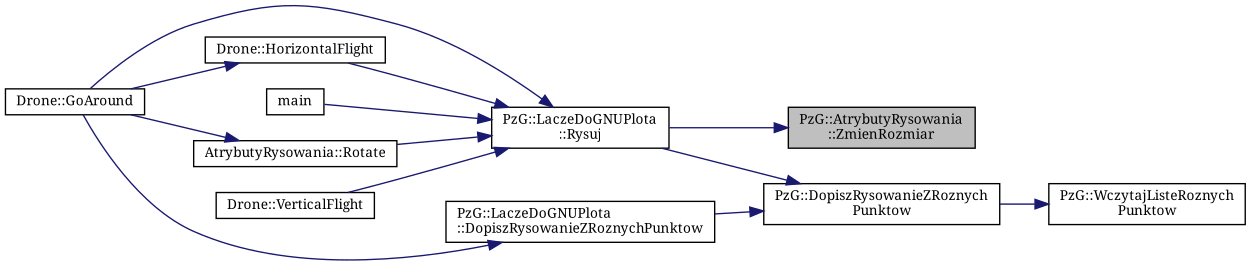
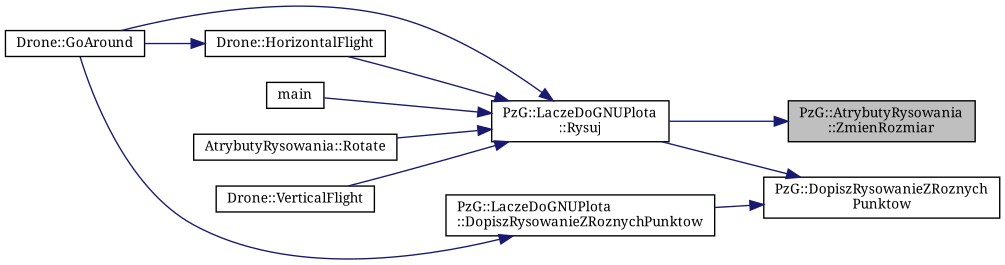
edge "Drone::GoAround" -> "AtrybutyRysowania::Rotate": removed
node "PzG::WczytajListeRoznych Punktow": removed
